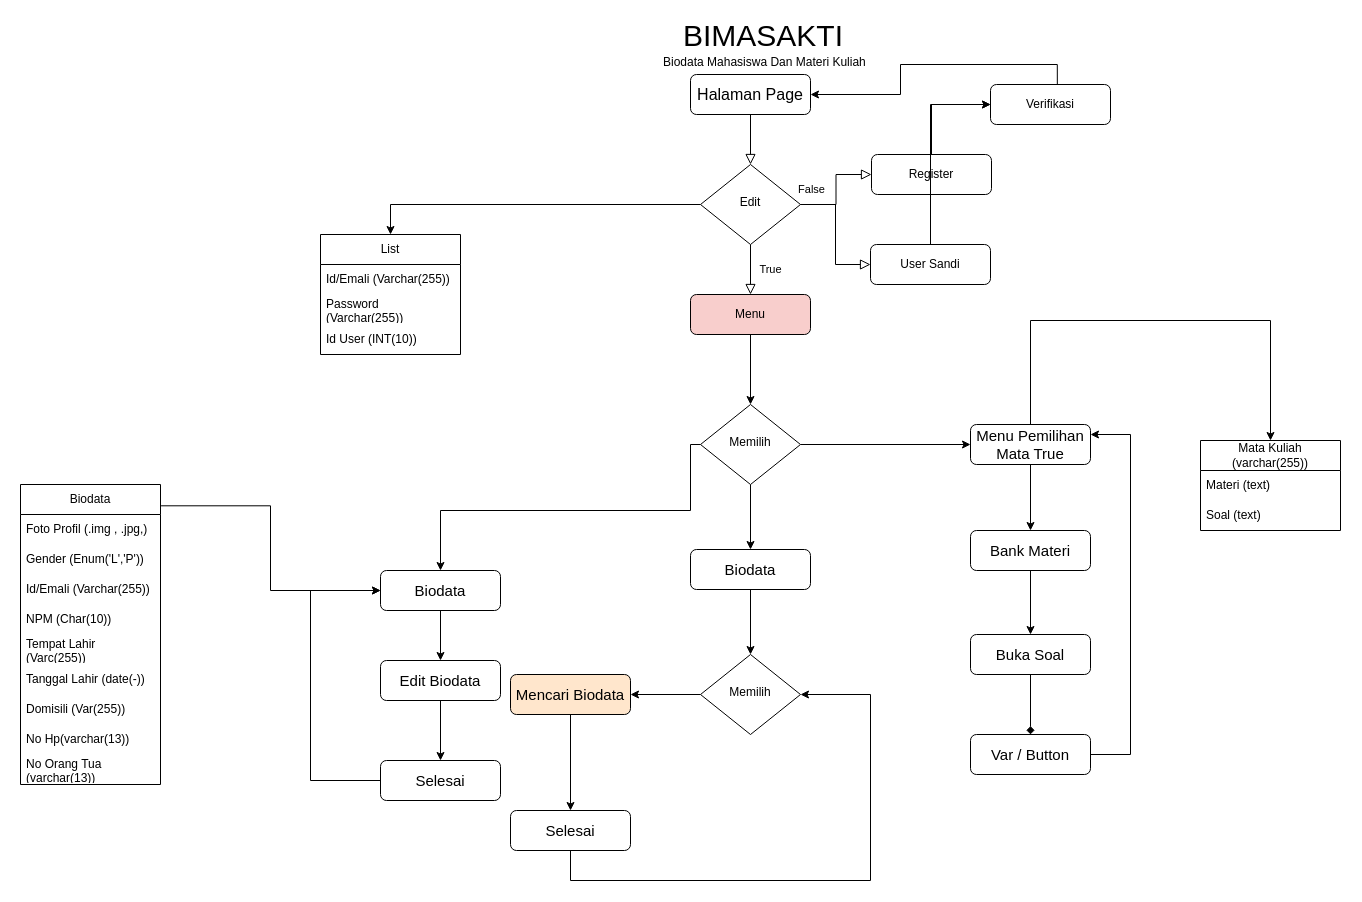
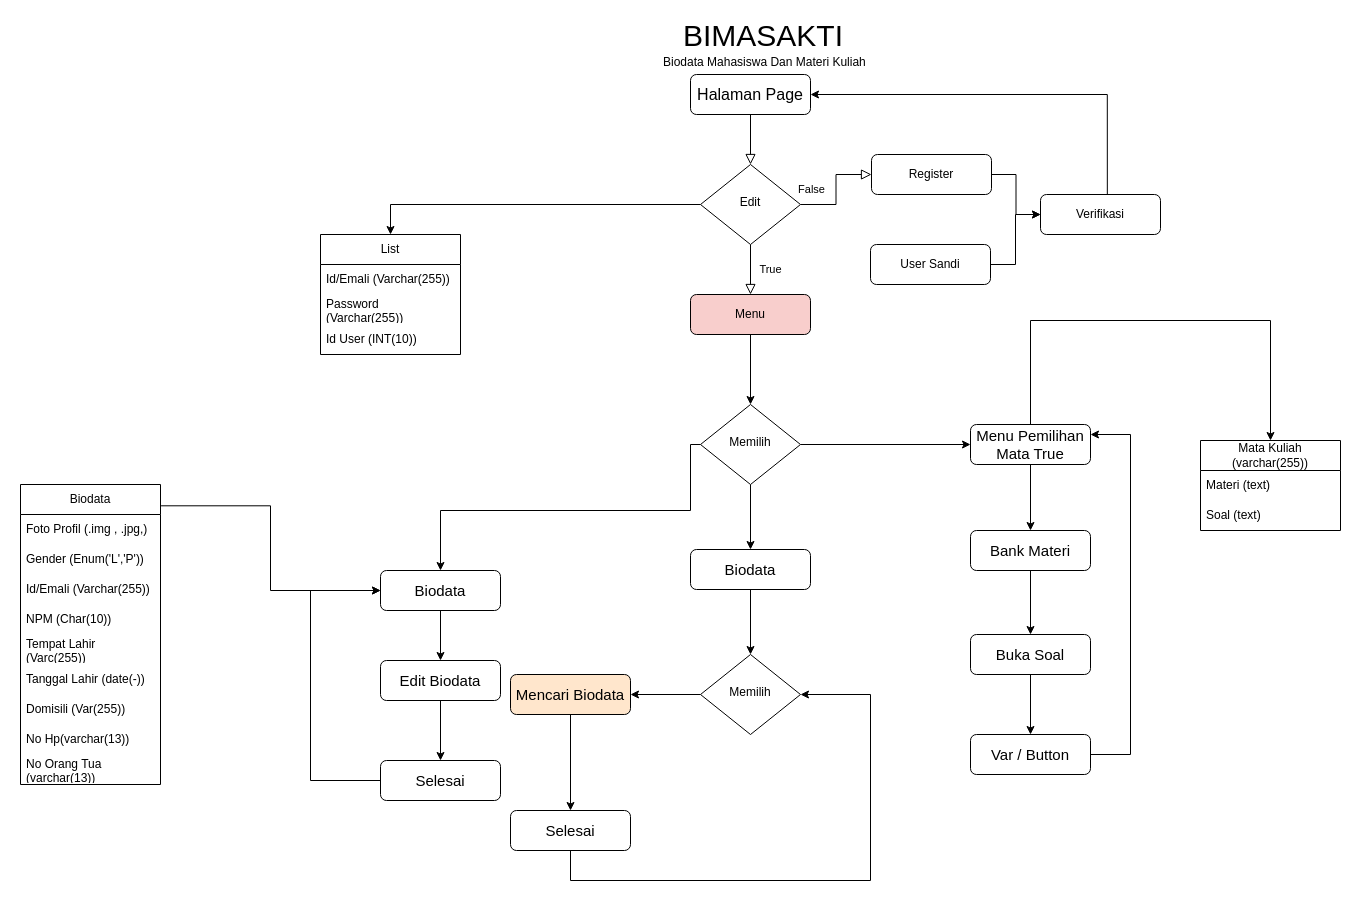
node "Verifikasi": moved (1051, 105) -> (1101, 215)
edge "Edit" -> "User Sandi": removed
edge "Buka Soal" -> "Var / Button": arrowhead diamond -> classic
